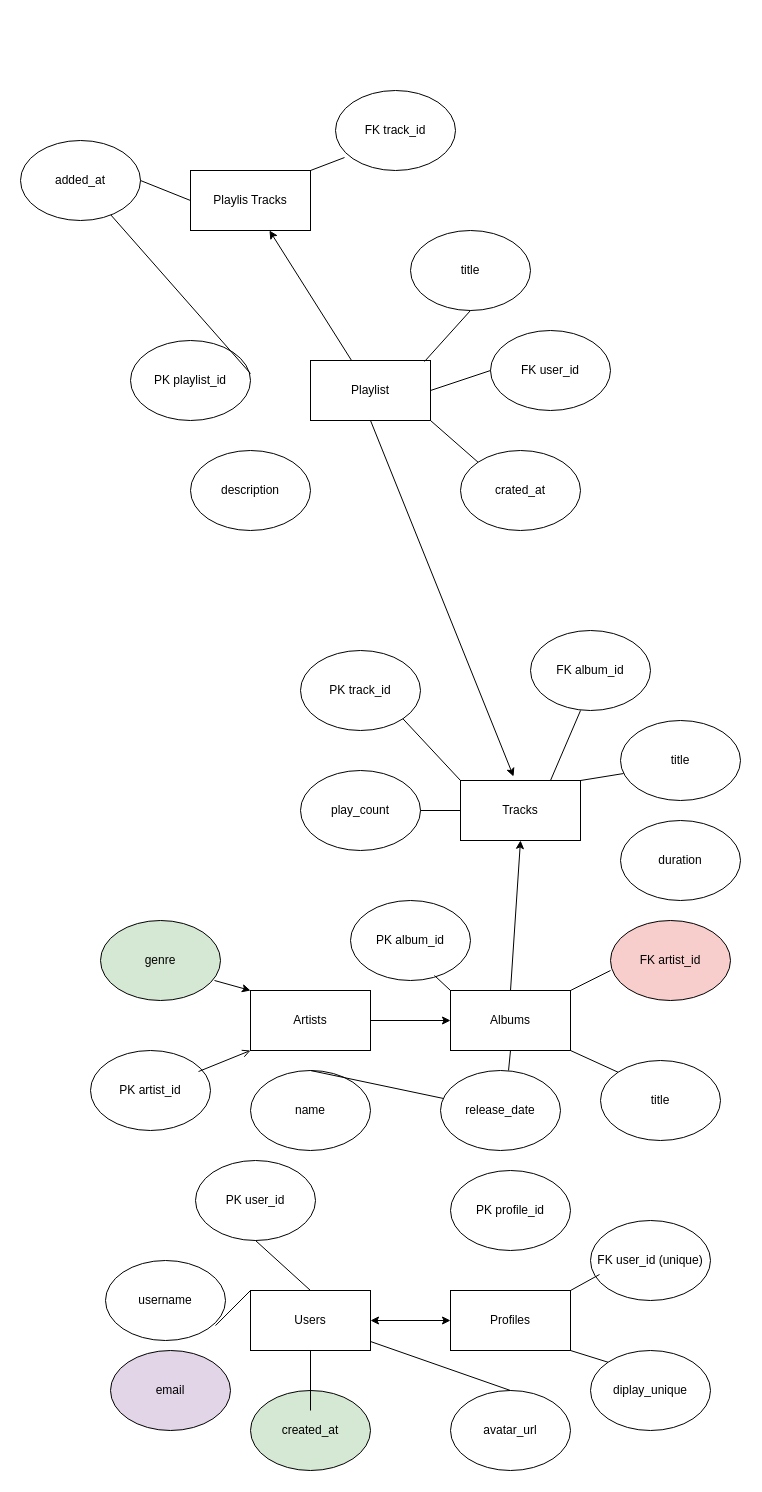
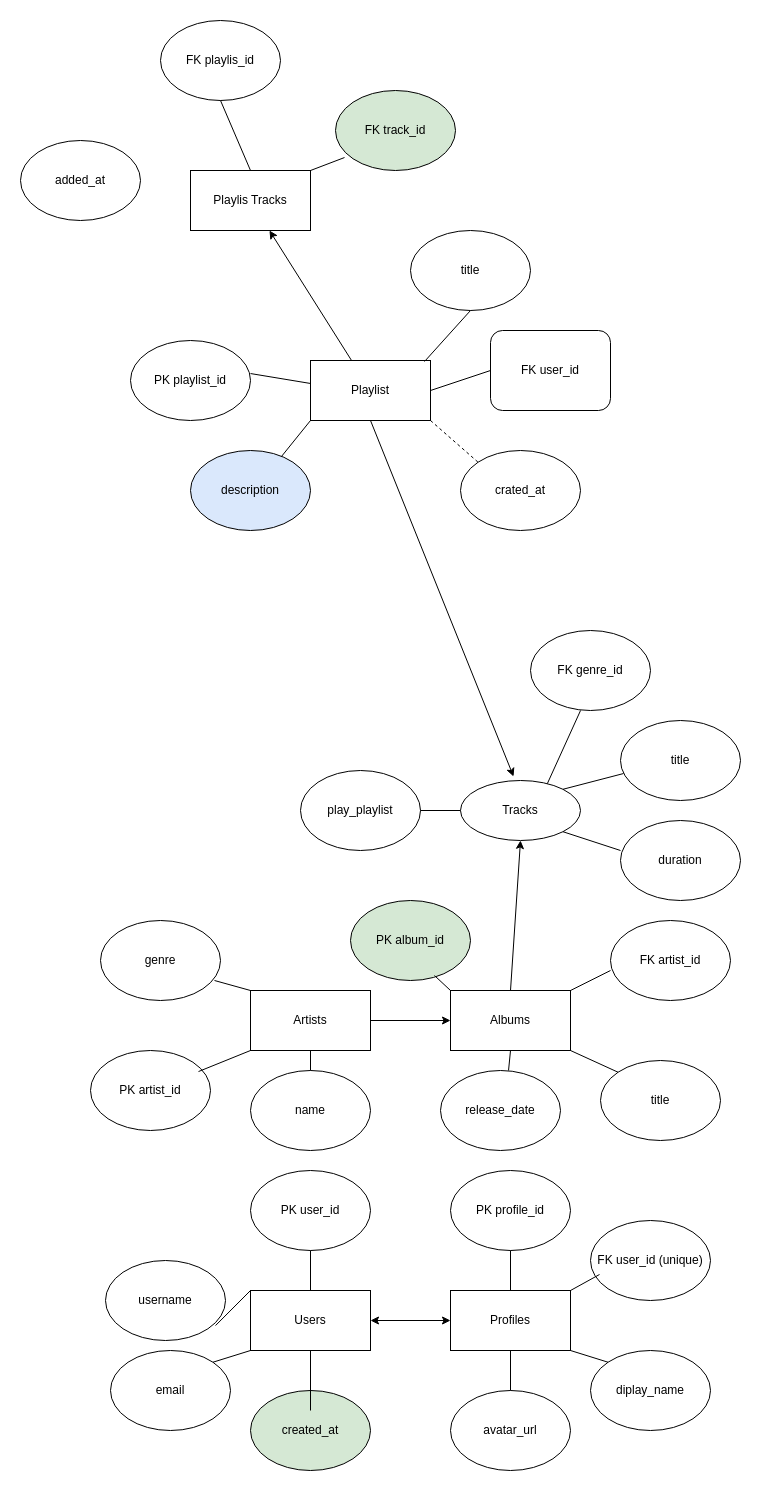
node "FK playlis_id": added
node "FK track_id": fillcolor #ffffff -> #d5e8d4
edge "FK playlis_id" -- "Playlis Tracks": added
edge "added_at" -- "Playlis Tracks": removed
edge "added_at" -- "PK playlist_id": now "Playlist" -- "PK playlist_id"
node "FK user_id": shape ellipse -> rounded rectangle
edge "Playlist" -- "description": added
edge "Playlist" -- "crated_at": style solid -> dashed
node "description": fillcolor #ffffff -> #dae8fc
node "FK album_id": label "FK album_id" -> "FK genre_id"
node "PK track_id": removed
edge "PK track_id" -- "Tracks": removed
node "play_count": label "play_count" -> "play_playlist"
node "Tracks": shape rectangle -> ellipse
edge "Tracks" -- "duration": added
node "PK album_id": fillcolor #ffffff -> #d5e8d4
node "genre": fillcolor #d5e8d4 -> #ffffff
node "FK artist_id": fillcolor #f8cecc -> #ffffff
edge "genre" -> "Artists": arrowhead classic -> none
edge "PK artist_id" -> "Artists": arrowhead open -> none
edge "name" -- "release_date": now "name" -- "Artists"
node "PK user_id": moved (256, 1201) -> (311, 1211)
edge "PK profile_id" -- "Profiles": added
edge "Users" -- "email": added
edge "Users" -- "avatar_url": now "Profiles" -- "avatar_url"
node "email": fillcolor #e1d5e7 -> #ffffff
node "diplay_unique": label "diplay_unique" -> "diplay_name"
